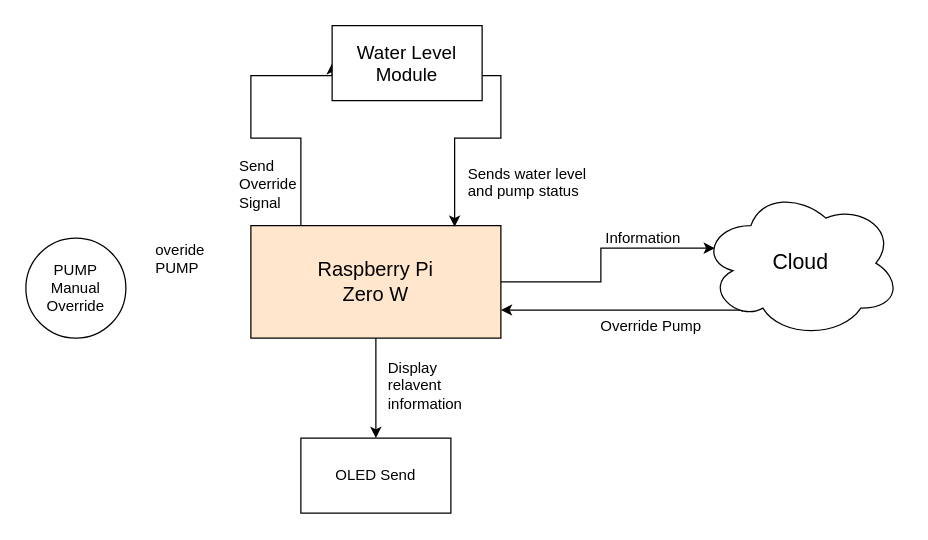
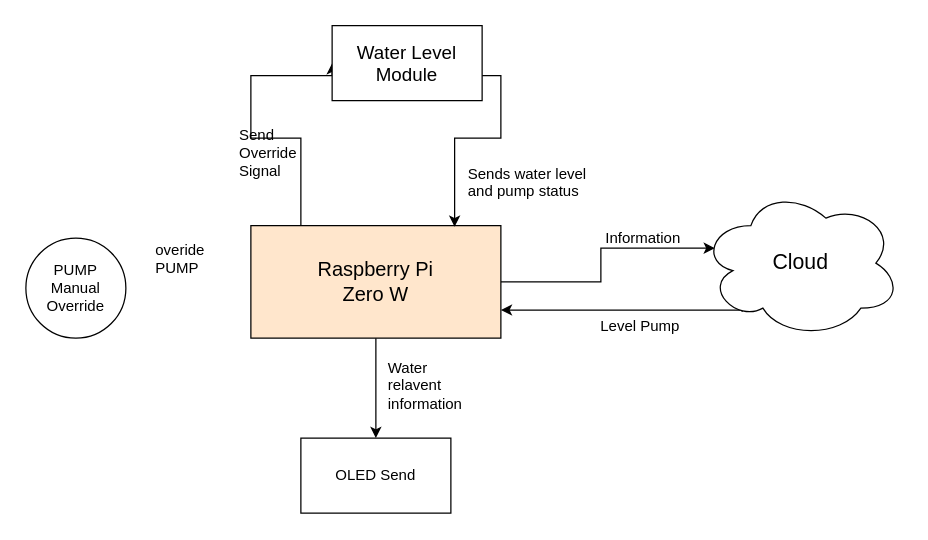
node "Send Override Signal": moved (274, 179) -> (274, 148)
node "Override Pump": label "Override Pump" -> "Level Pump"
node "Display relavent information": label "Display relavent information" -> "Water relavent information"
